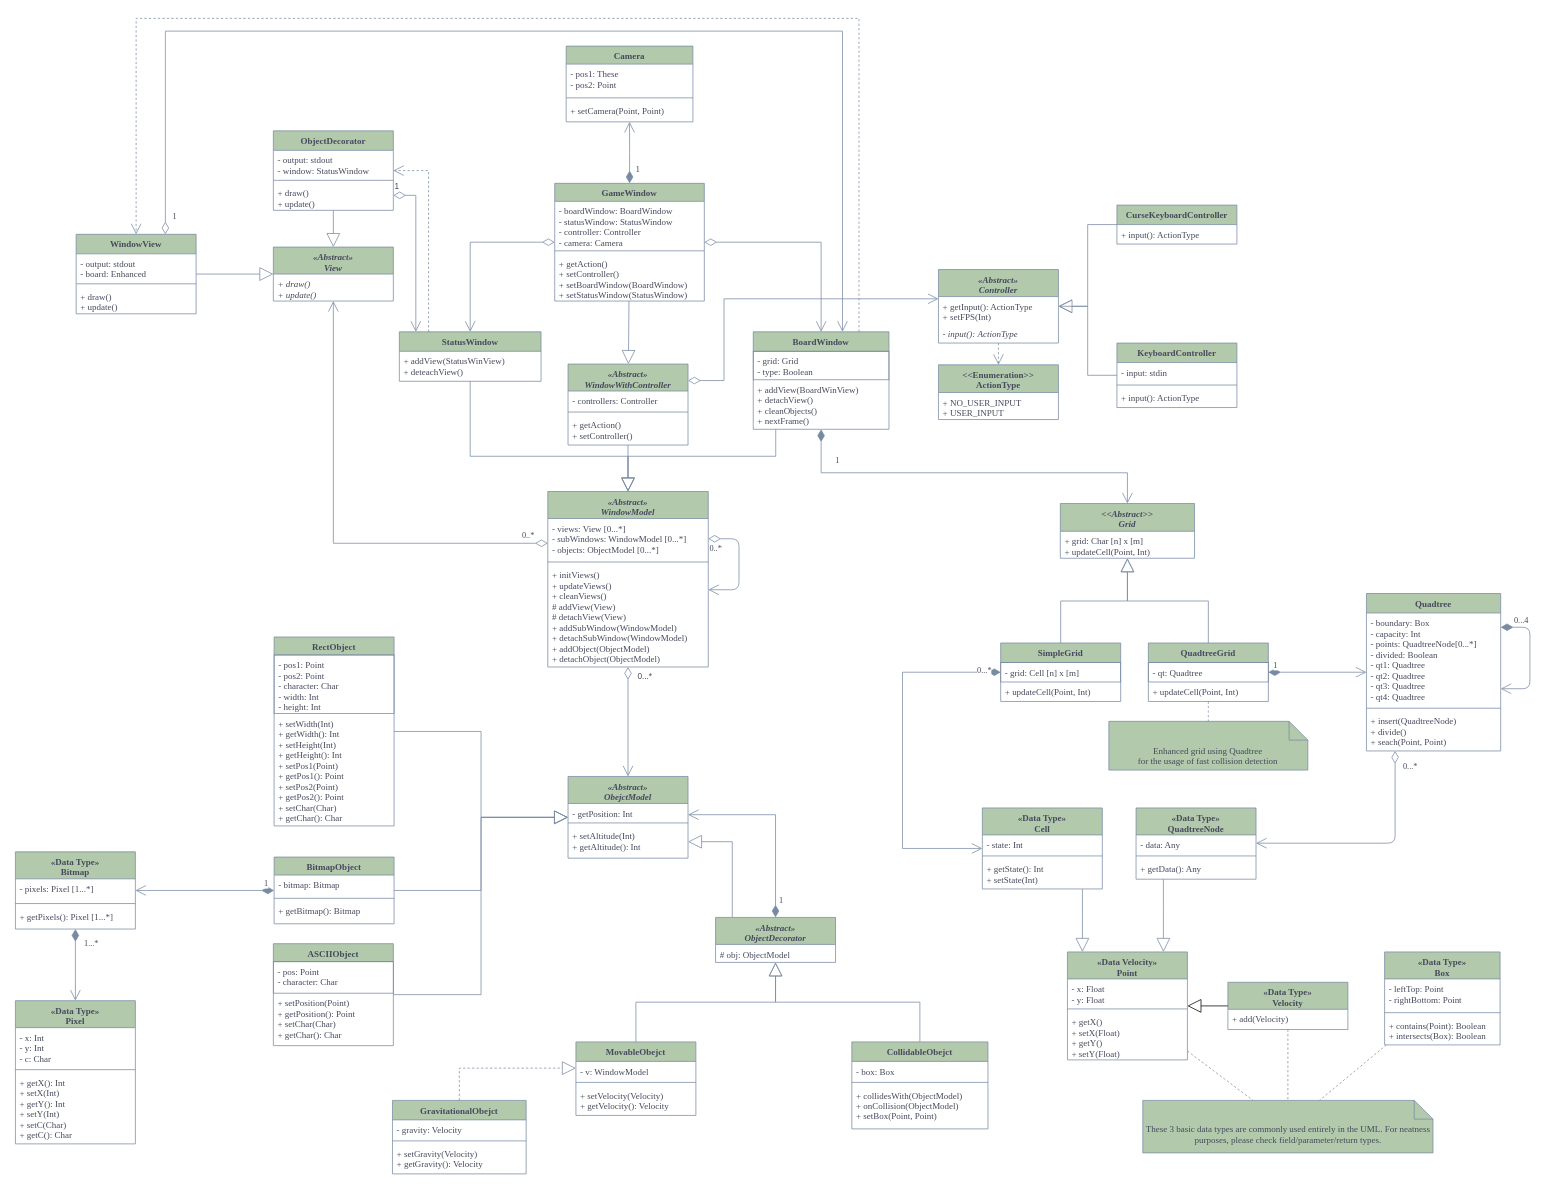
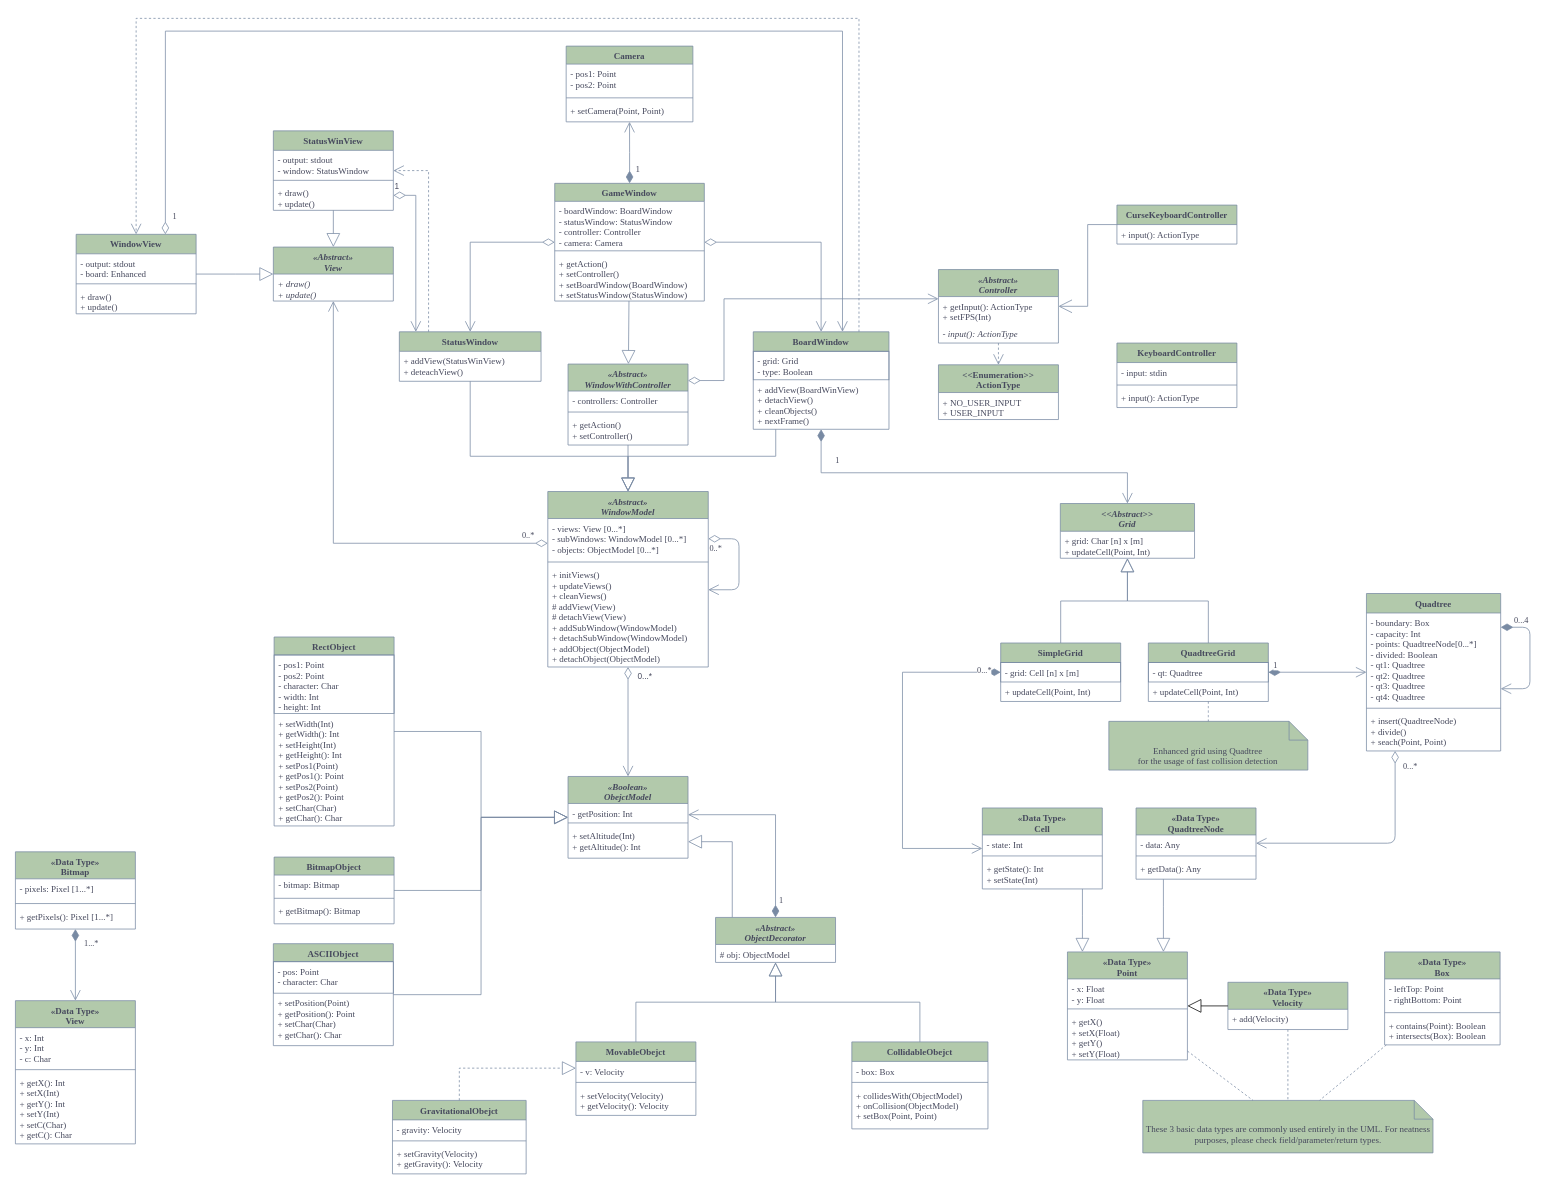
node "- pos1: These - pos2: Point": label "- pos1: These - pos2: Point" -> "- pos1: Point - pos2: Point"
node "ObjectDecorator": label "ObjectDecorator" -> "StatusWinView"
edge "KeyboardController" -> "«Abstract» Controller": removed
node "«Abstract» ObejctModel": label "«Abstract» ObejctModel" -> "«Boolean» ObejctModel"
edge "«Data Type» Bitmap" -- "BitmapObject": removed, label "1"
node "«Data Velocity» Point": label "«Data Velocity» Point" -> "«Data Type» Point"
node "«Data Type» Pixel": label "«Data Type» Pixel" -> "«Data Type» View"
node "- v: WindowModel": label "- v: WindowModel" -> "- v: Velocity"
